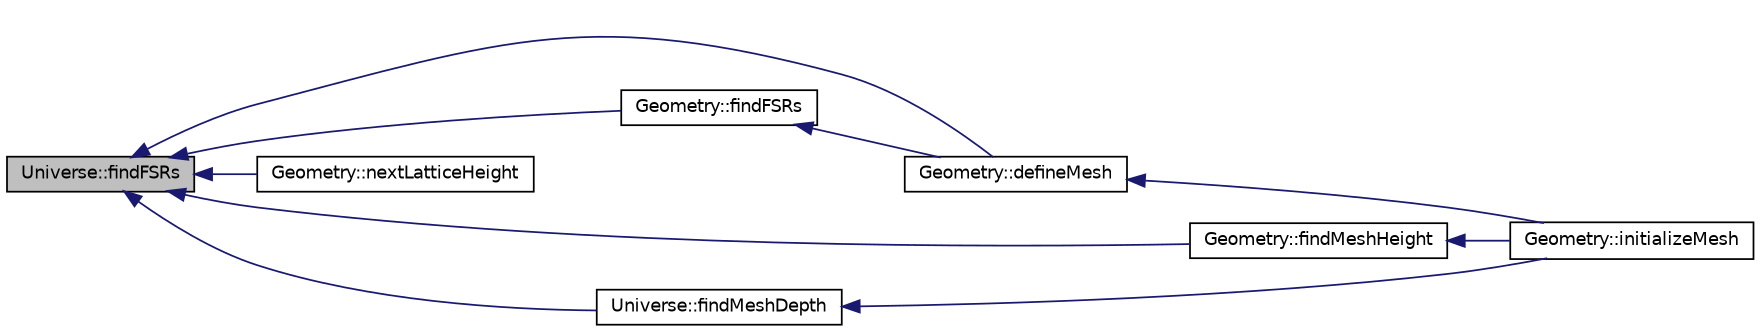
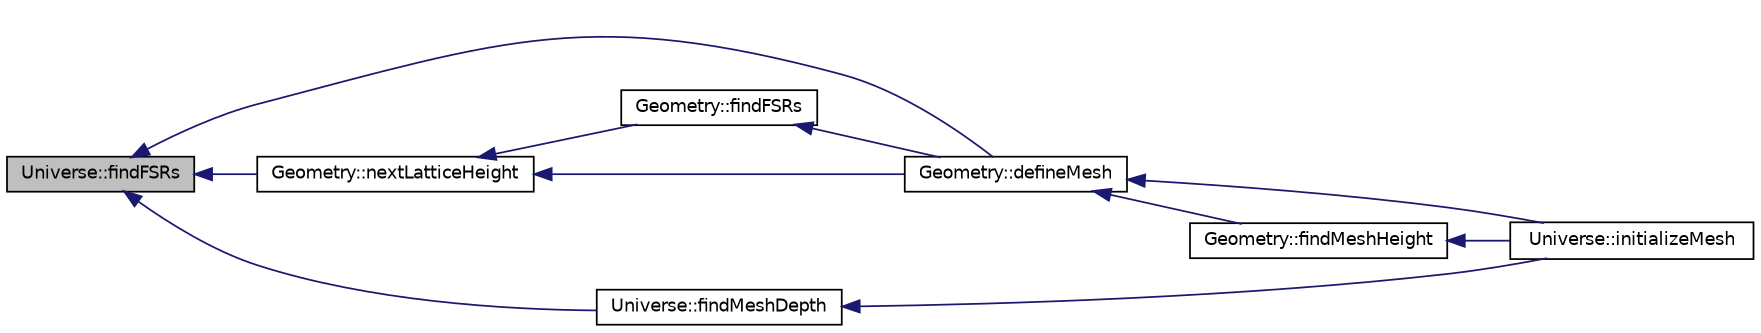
edge "Geometry::findFSRs" -> "Universe::findFSRs": now "Geometry::findFSRs" -> "Geometry::nextLatticeHeight"
edge "Geometry::defineMesh" -> "Geometry::nextLatticeHeight": added
edge "Geometry::findMeshHeight" -> "Universe::findFSRs": now "Geometry::findMeshHeight" -> "Geometry::defineMesh"
node "Geometry::initializeMesh": label "Geometry::initializeMesh" -> "Universe::initializeMesh"
